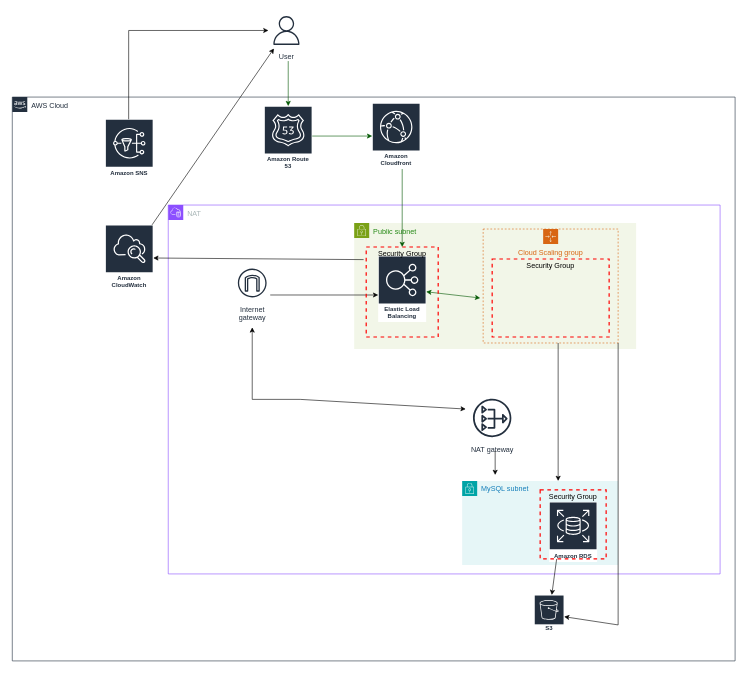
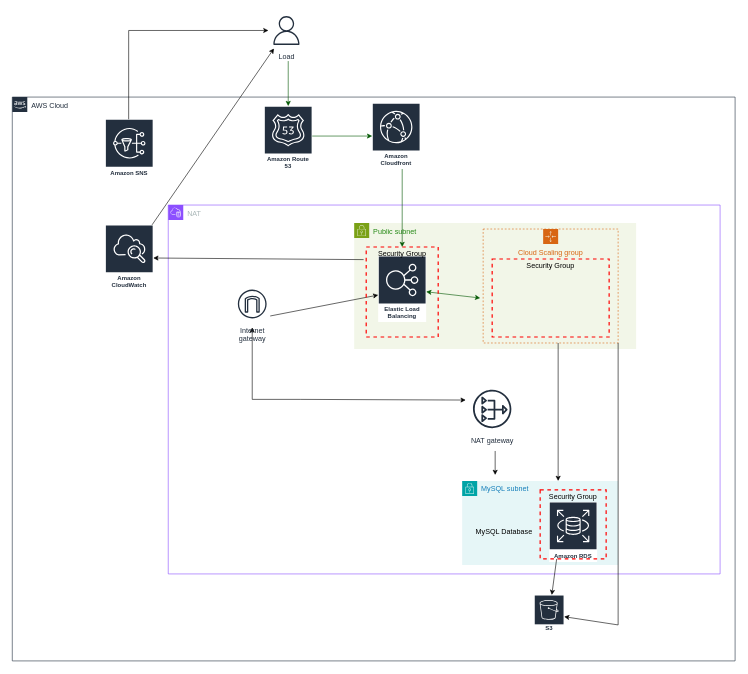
node "User": label "User" -> "Load"
node "Internet gateway": moved (252, 283) -> (252, 304)
node "NAT gateway": moved (492, 418) -> (492, 409)
node "MySQL Database": added
